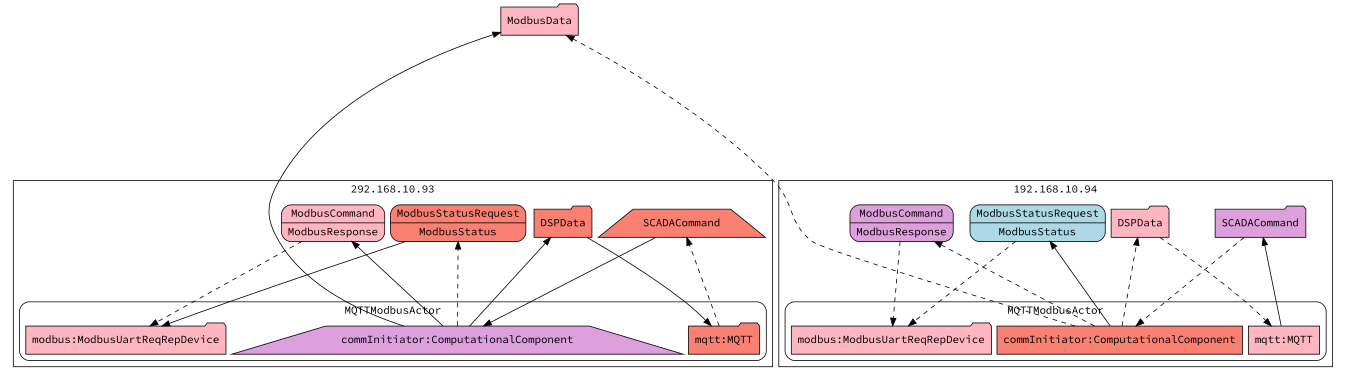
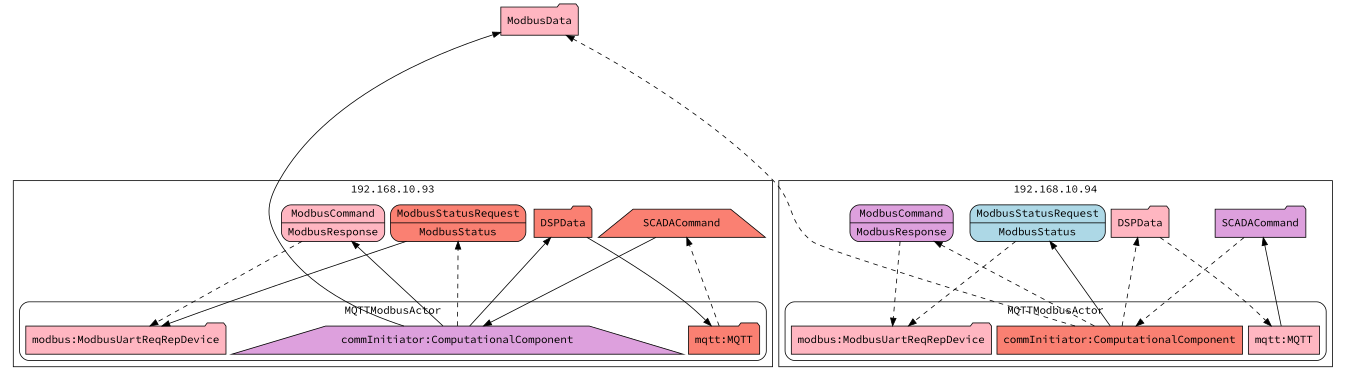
cluster "292.168.10.93": label "292.168.10.93" -> "192.168.10.93"
